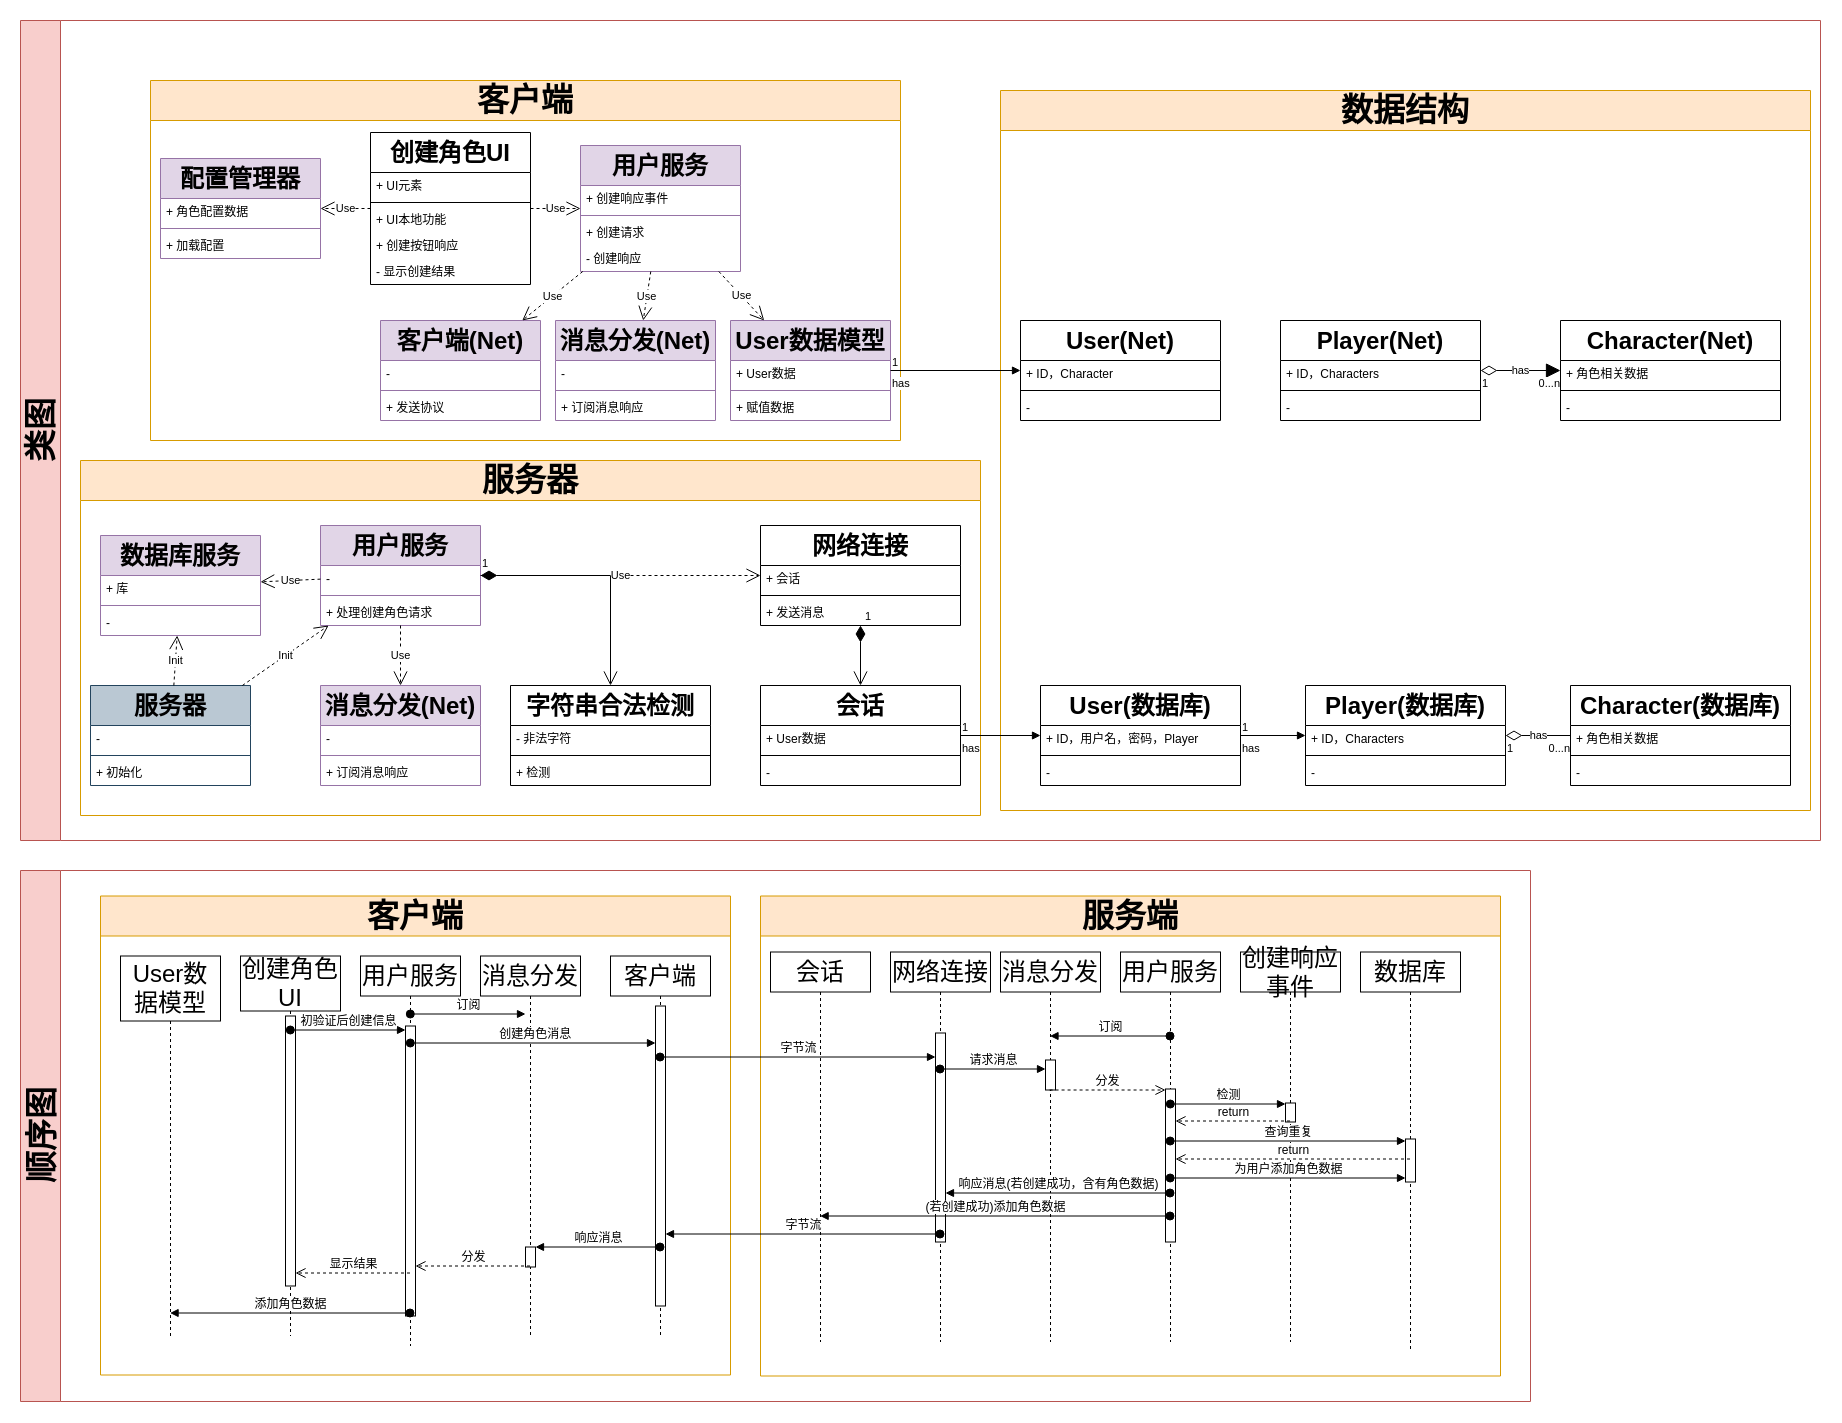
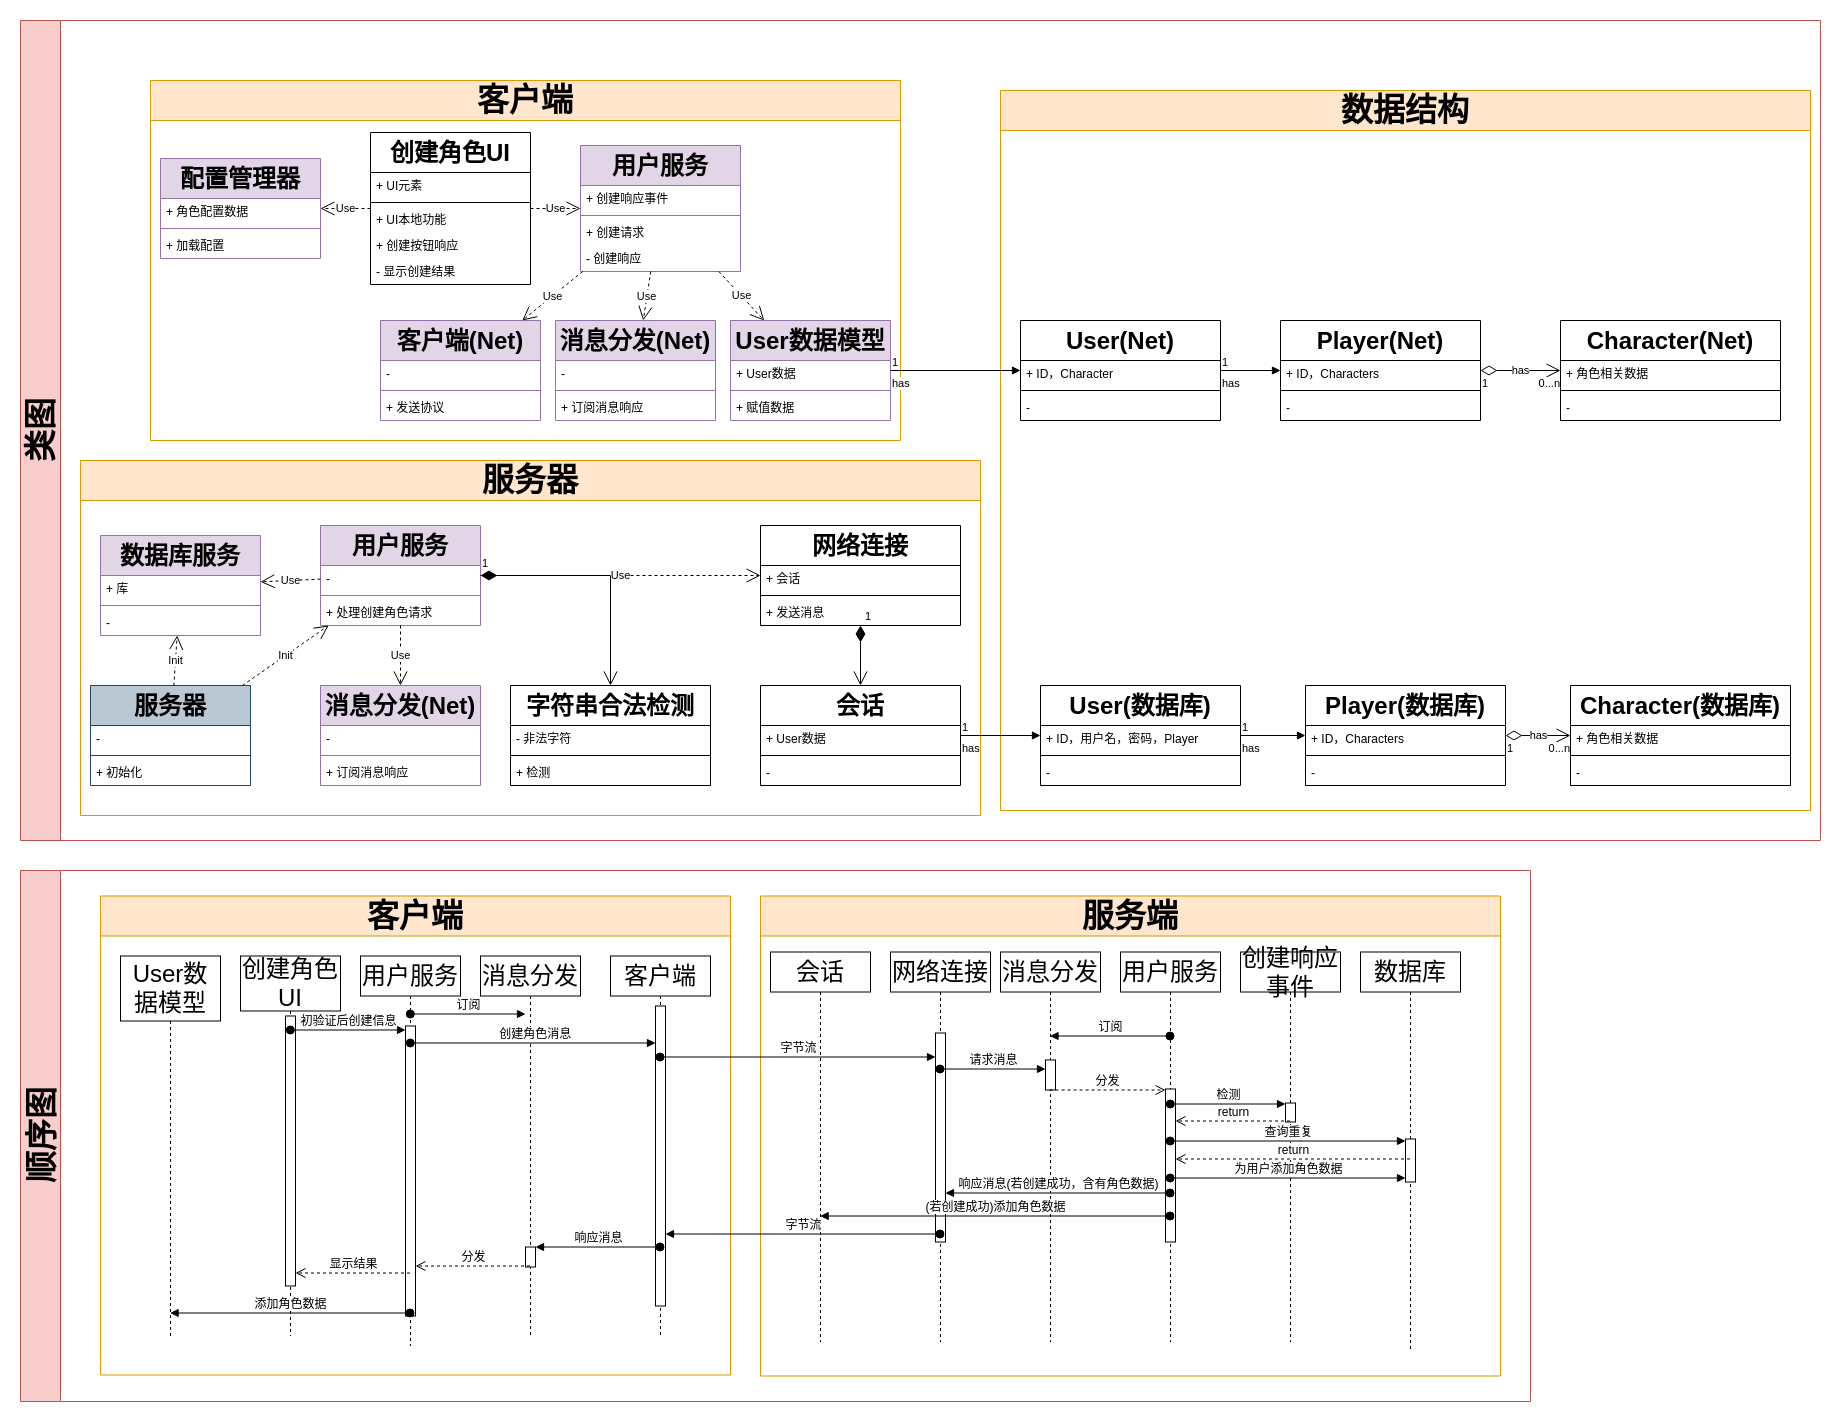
edge "User(Net)" -> "Player(Net)": added, labels "1", "has"
edge "Player(Net)" -- "Character(Net)": arrowhead block -> open
edge "Character(数据库)" -> "Player(数据库)": arrowhead none -> open
